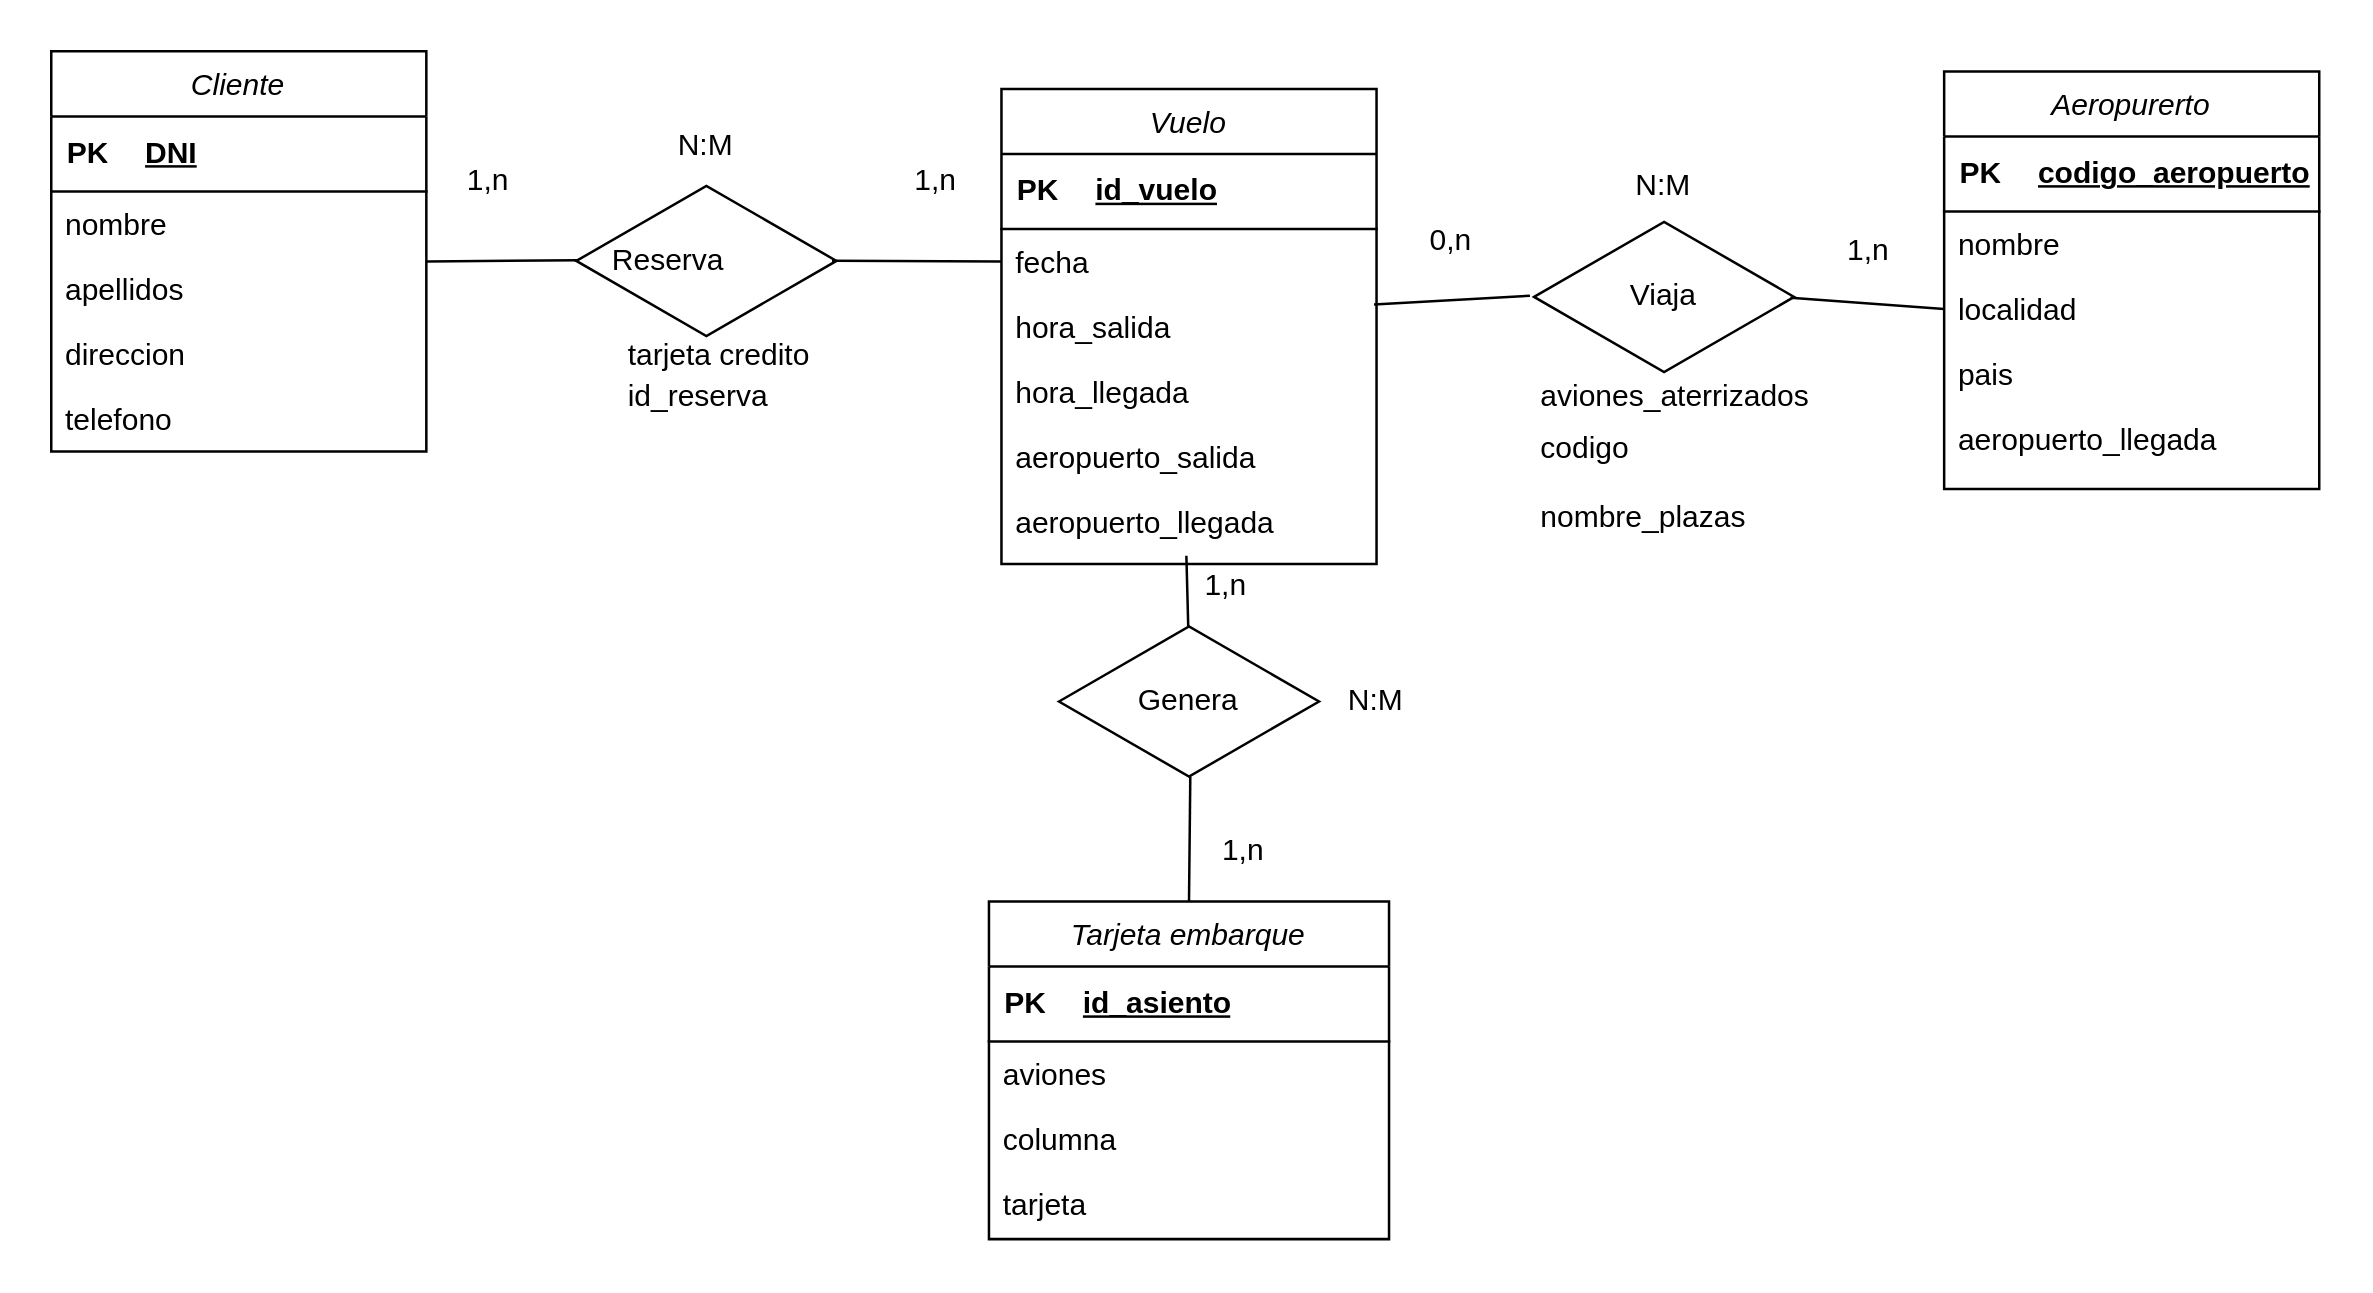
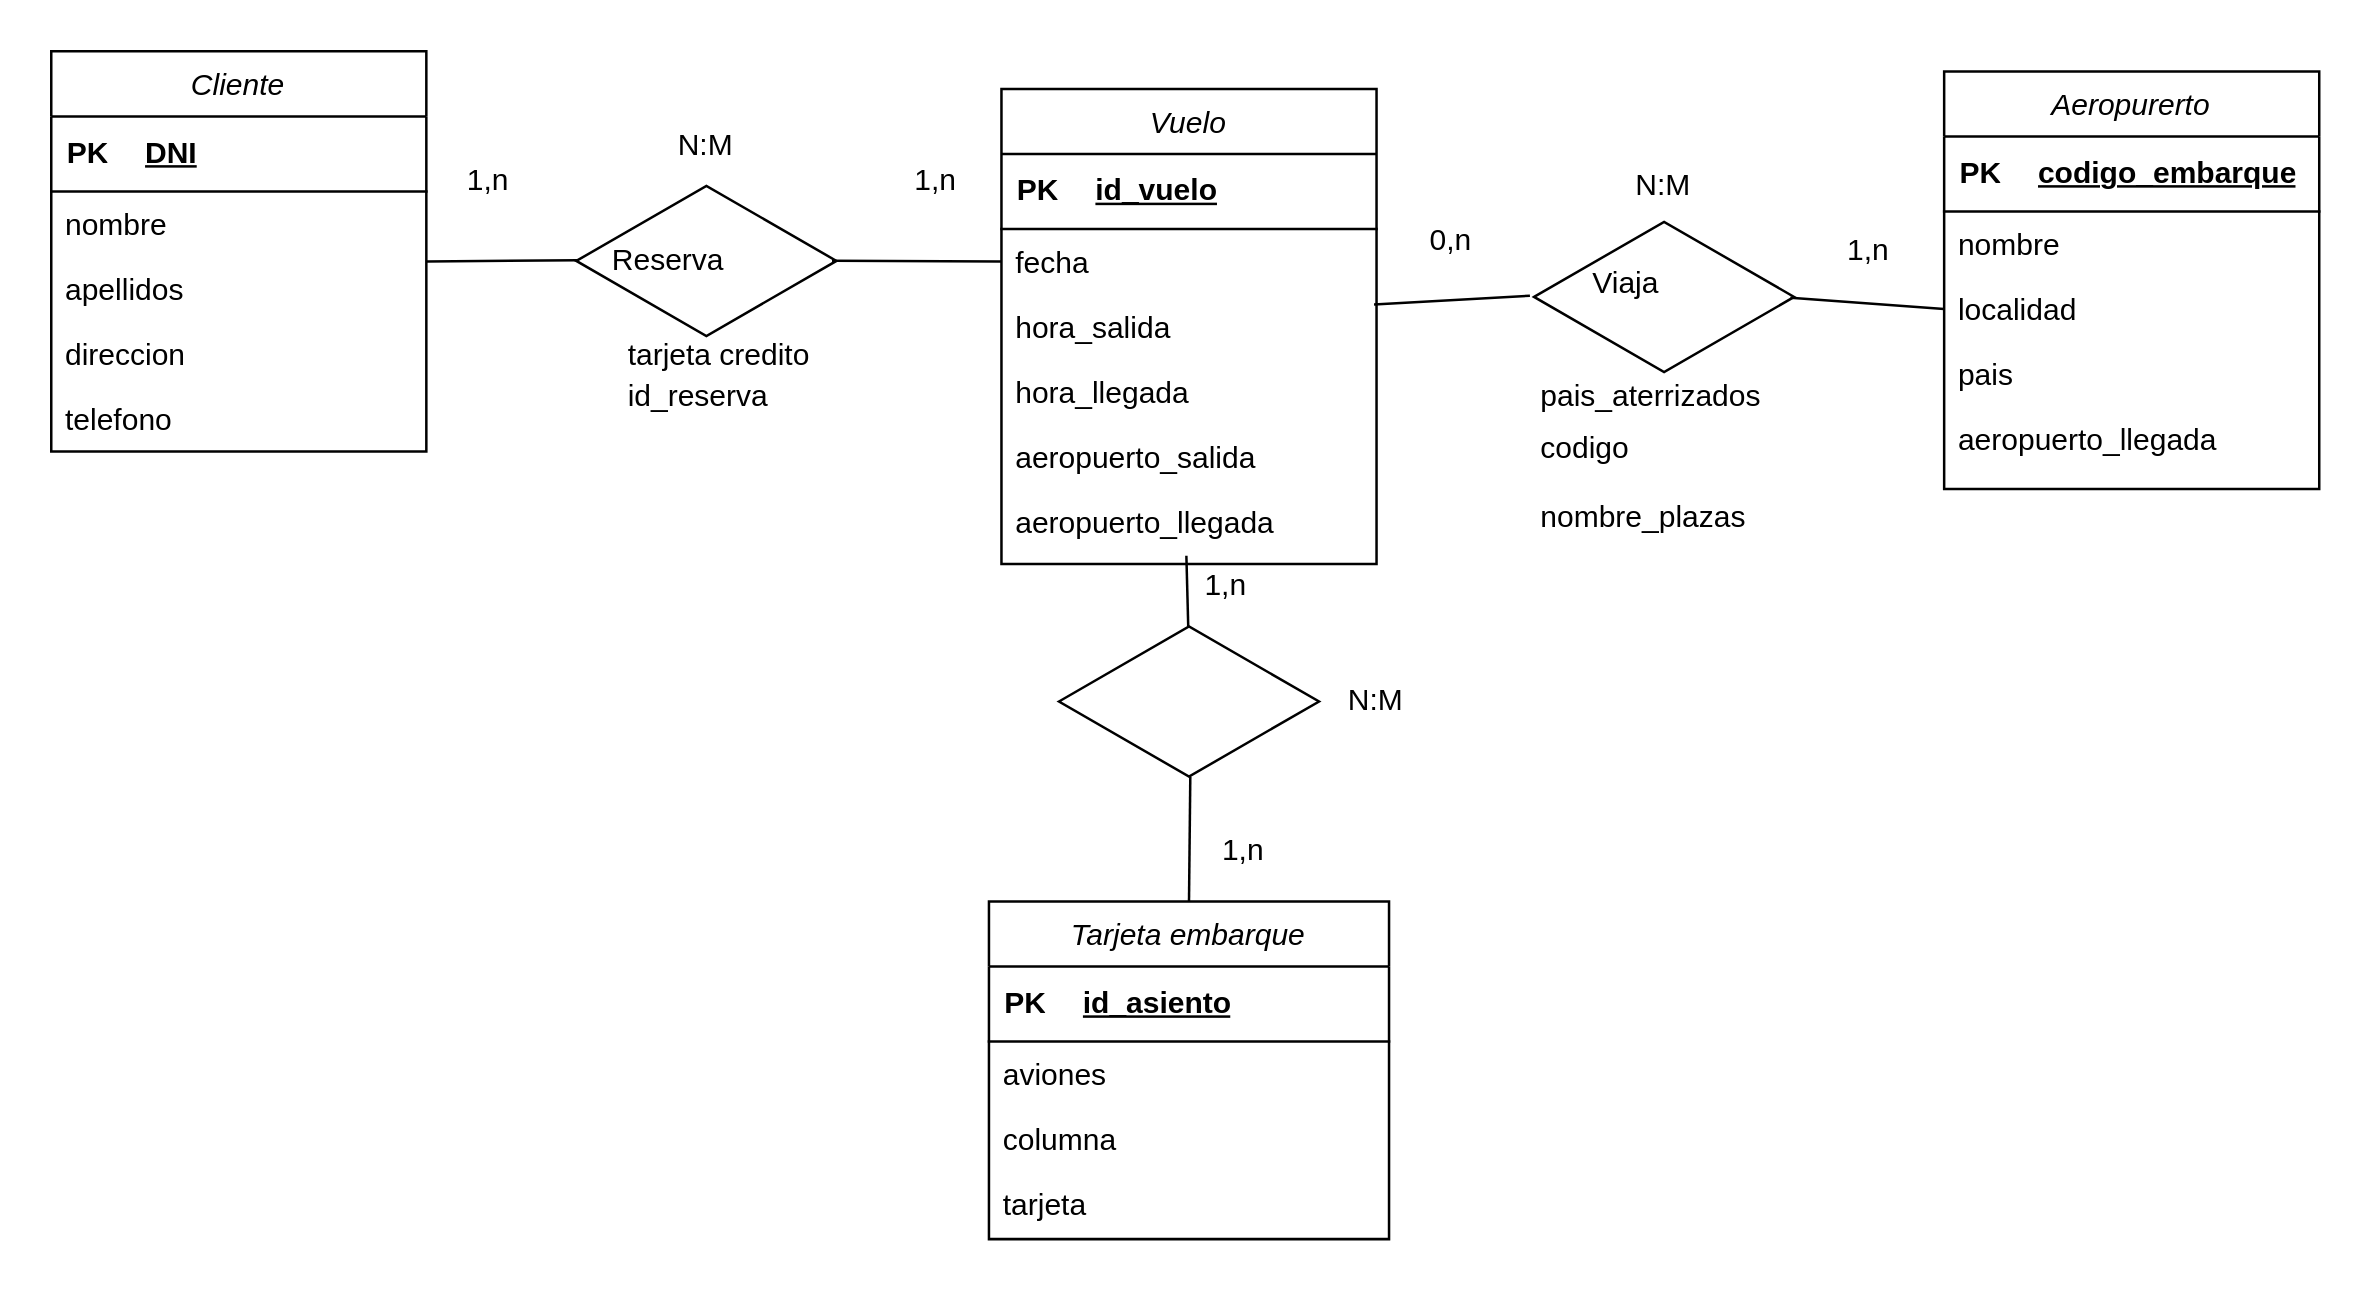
node "codigo_aeropuerto": label "codigo_aeropuerto" -> "codigo_embarque"
node "Viaja": moved (1664, 297) -> (1626, 284)
node "aviones_aterrizados": label "aviones_aterrizados" -> "pais_aterrizados"
node "Genera": removed
